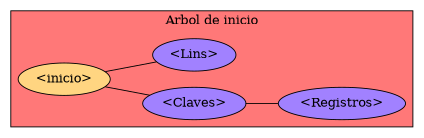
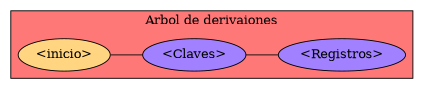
cluster " Arbol de inicio ": label " Arbol de inicio " -> " Arbol de derivaiones "
node "<Lins>": removed
